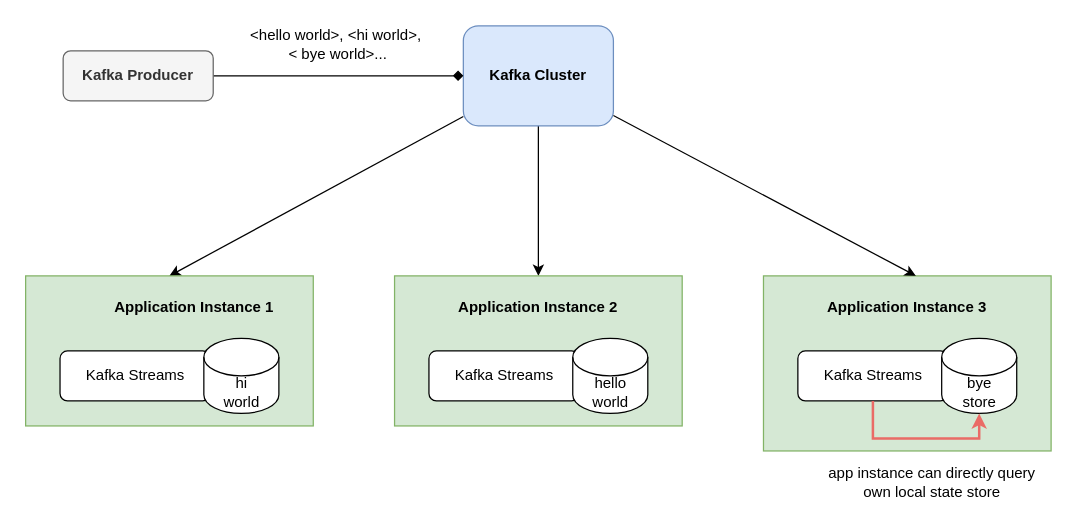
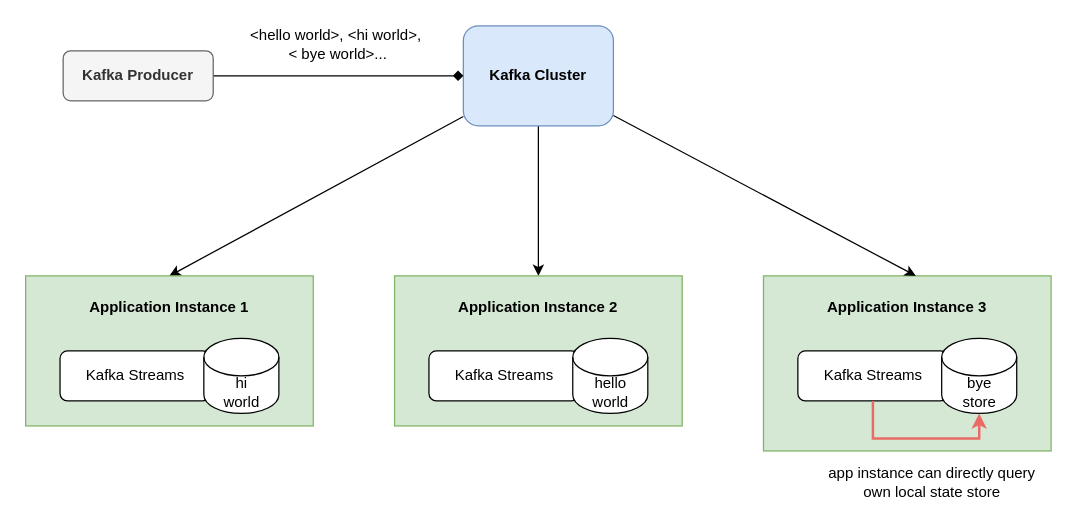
node "Application Instance 1": moved (194, 307) -> (169, 307)
